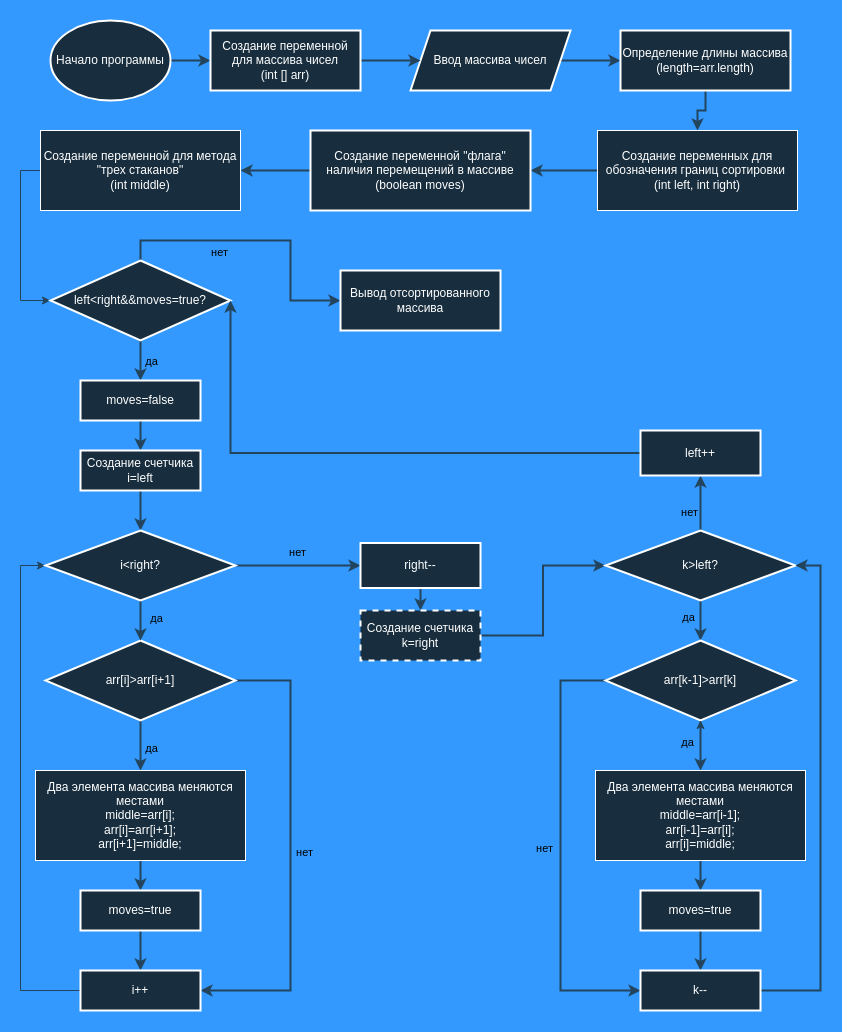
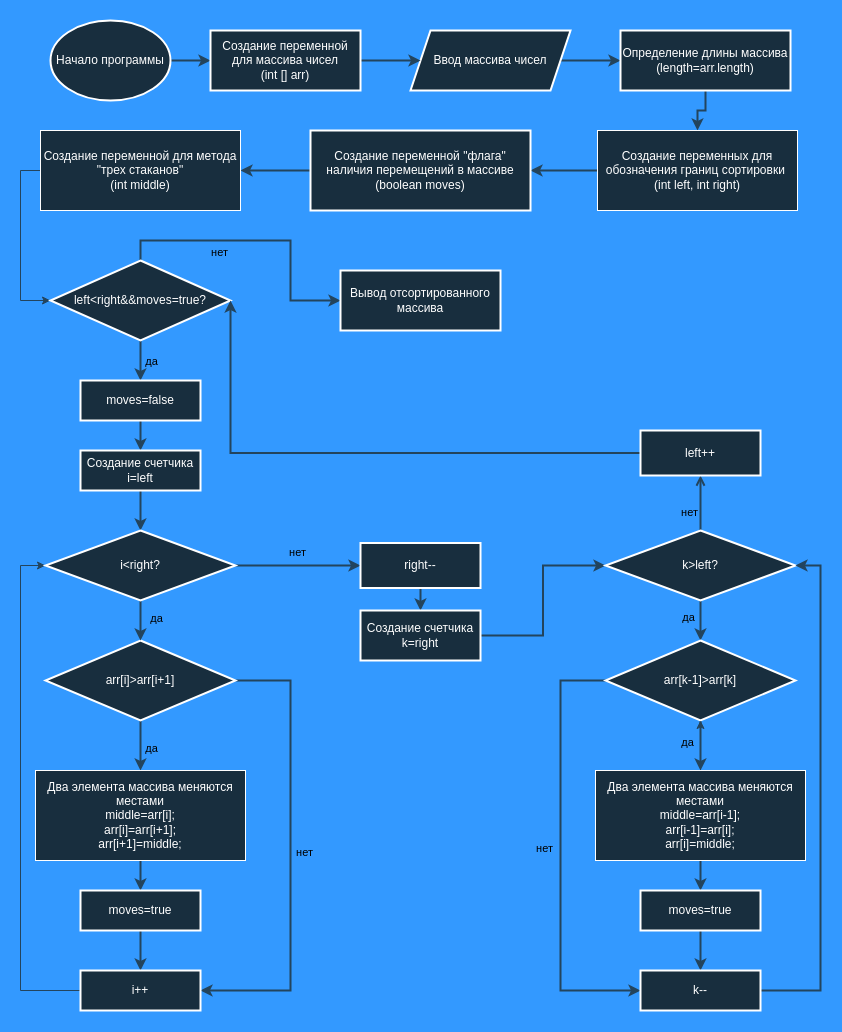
edge "k>left?" -> "left++": arrowhead classic -> open
node "Создание счетчика k=right": style dashed -> solid
